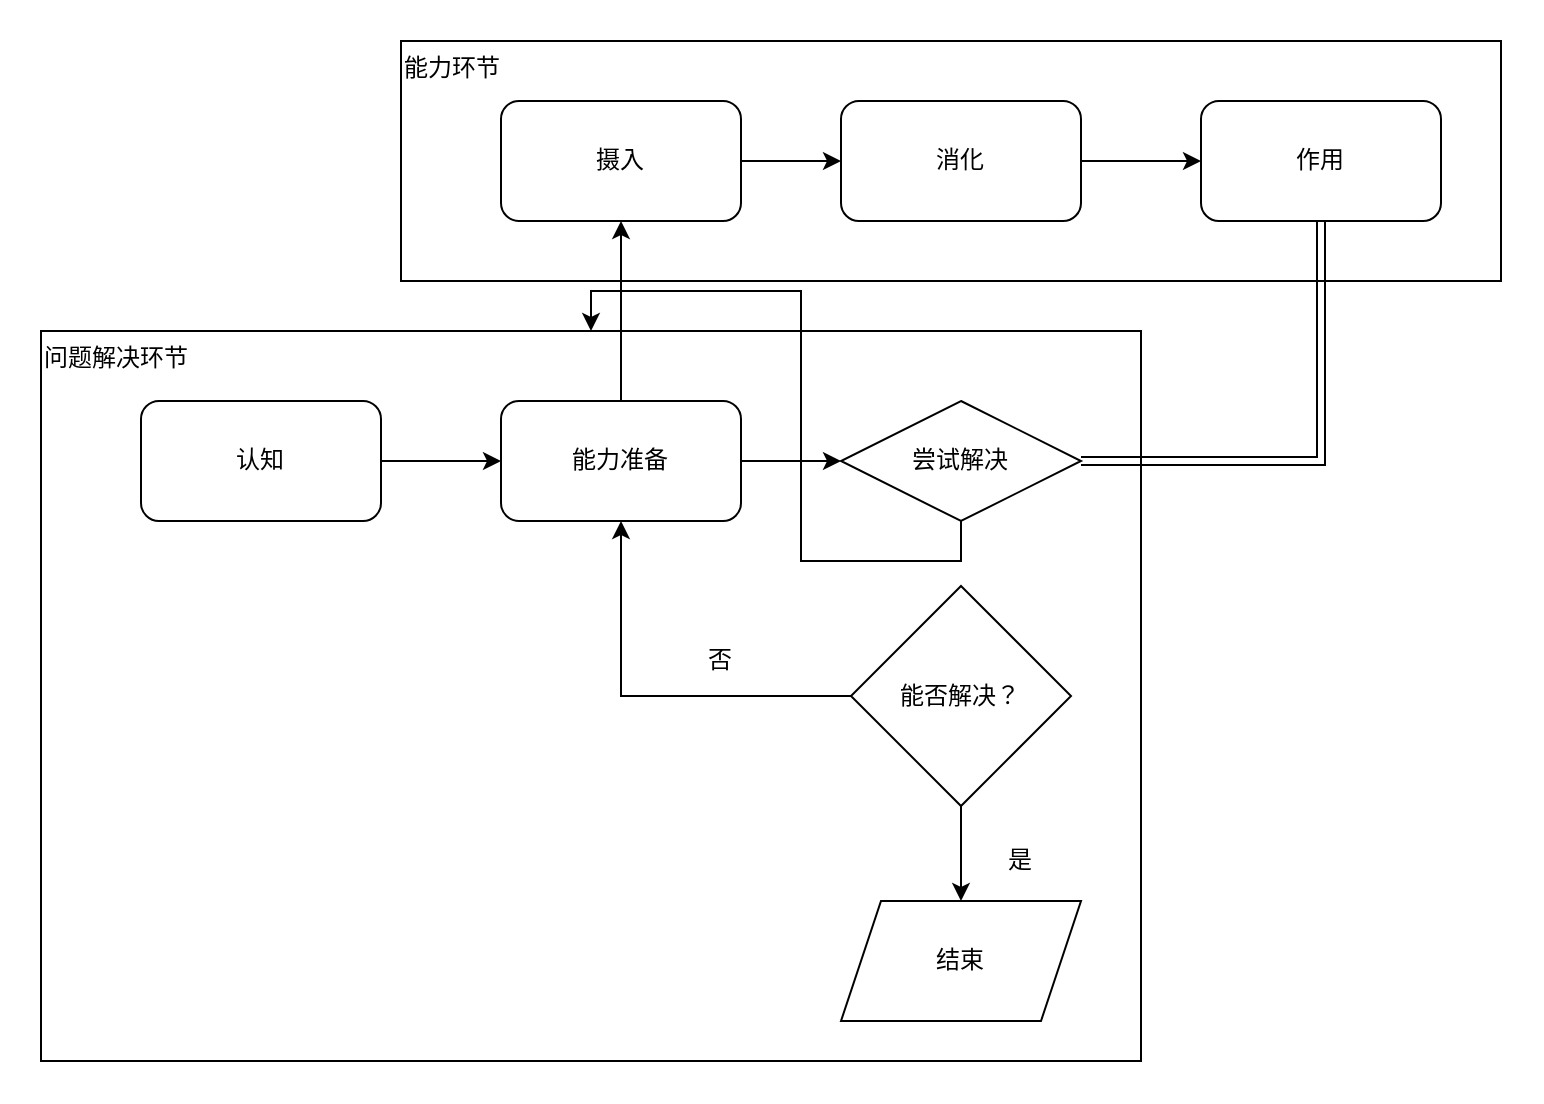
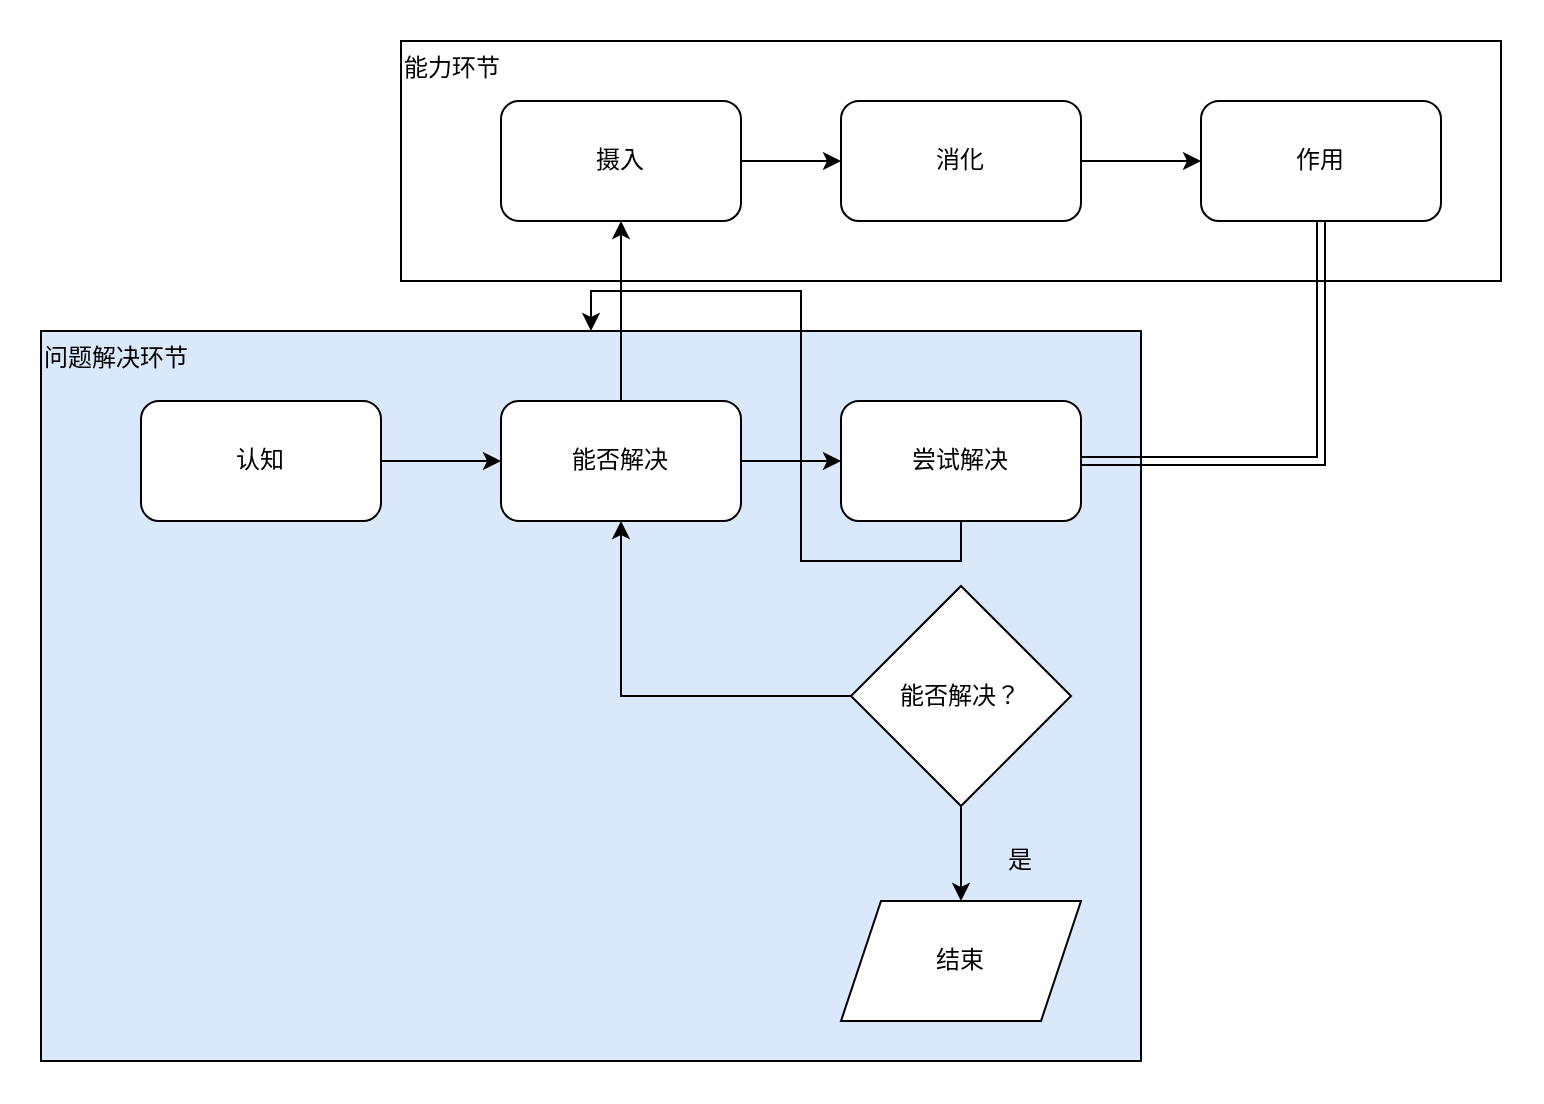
node "能力准备": label "能力准备" -> "能否解决"
node "尝试解决": shape diamond -> rounded rectangle
node "否": removed
node "问题解决环节": fillcolor #ffffff -> #dae8fc
